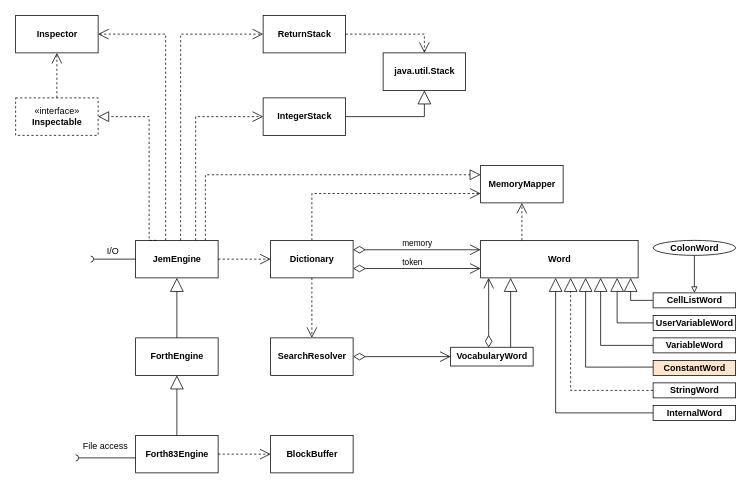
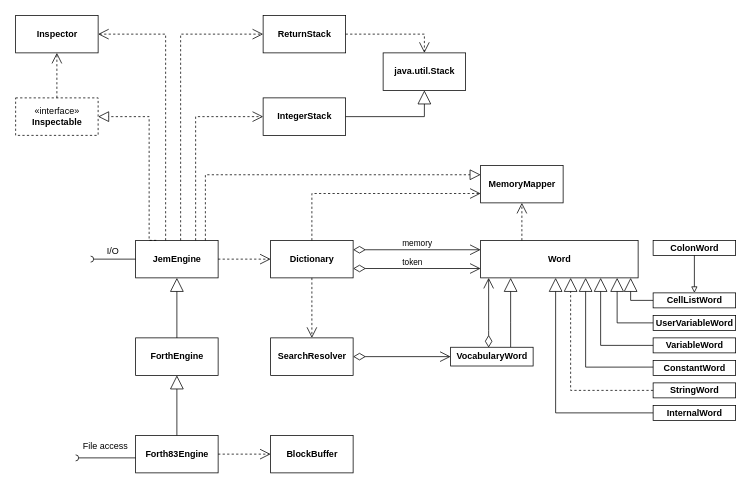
node "ColonWord": shape ellipse -> rectangle
node "ConstantWord": fillcolor #ffe6cc -> #ffffff
